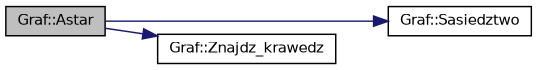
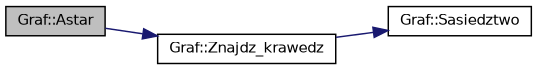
edge "Graf::Astar" -> "Graf::Sasiedztwo": now "Graf::Znajdz_krawedz" -> "Graf::Sasiedztwo"
